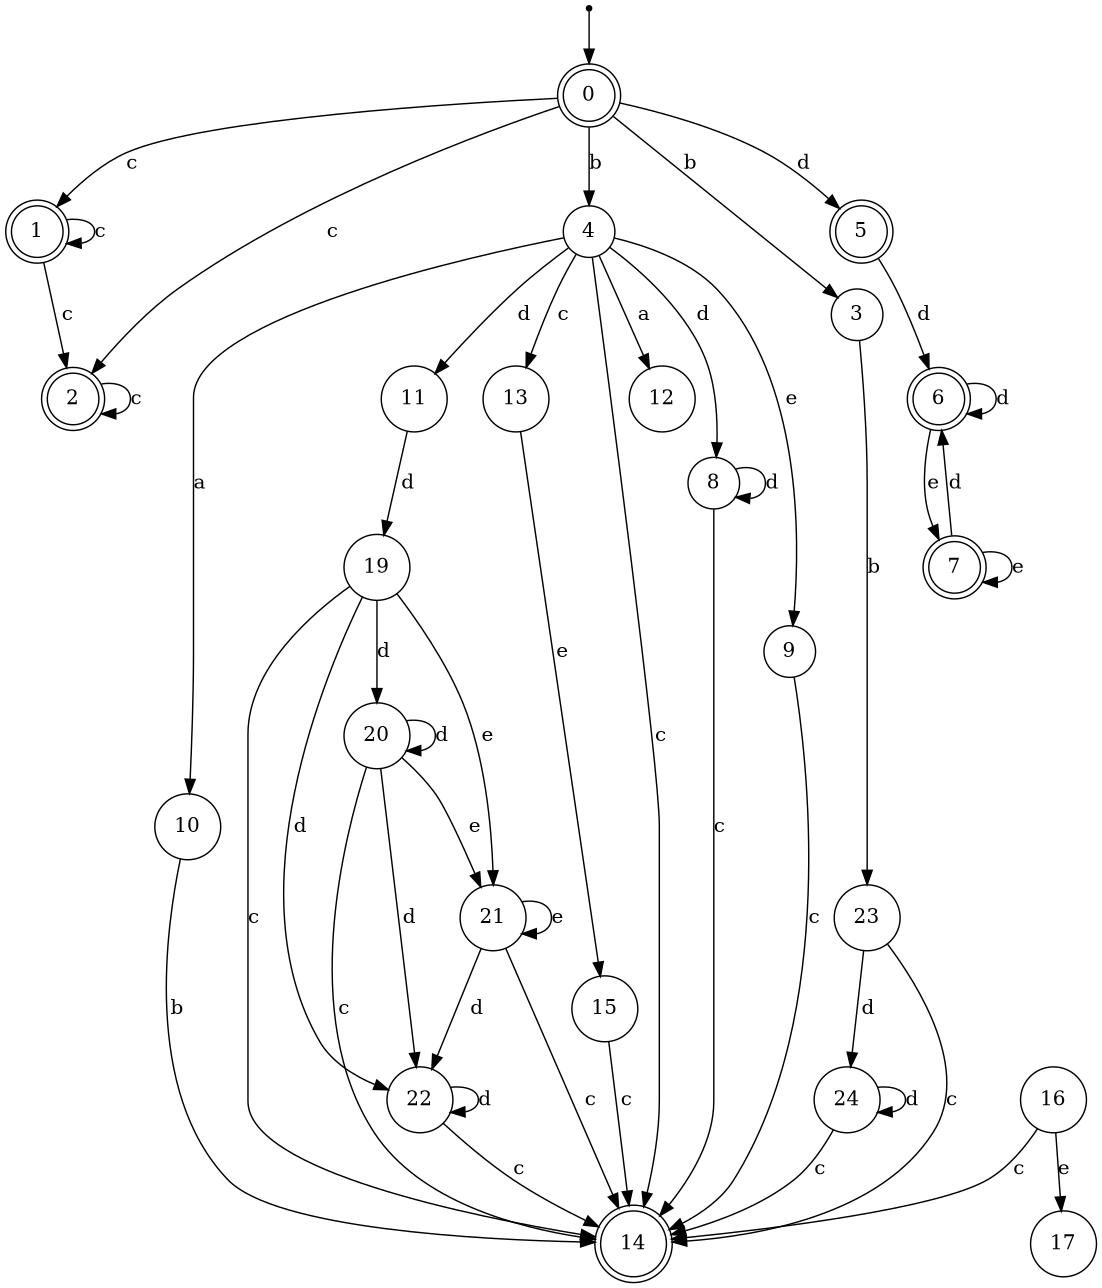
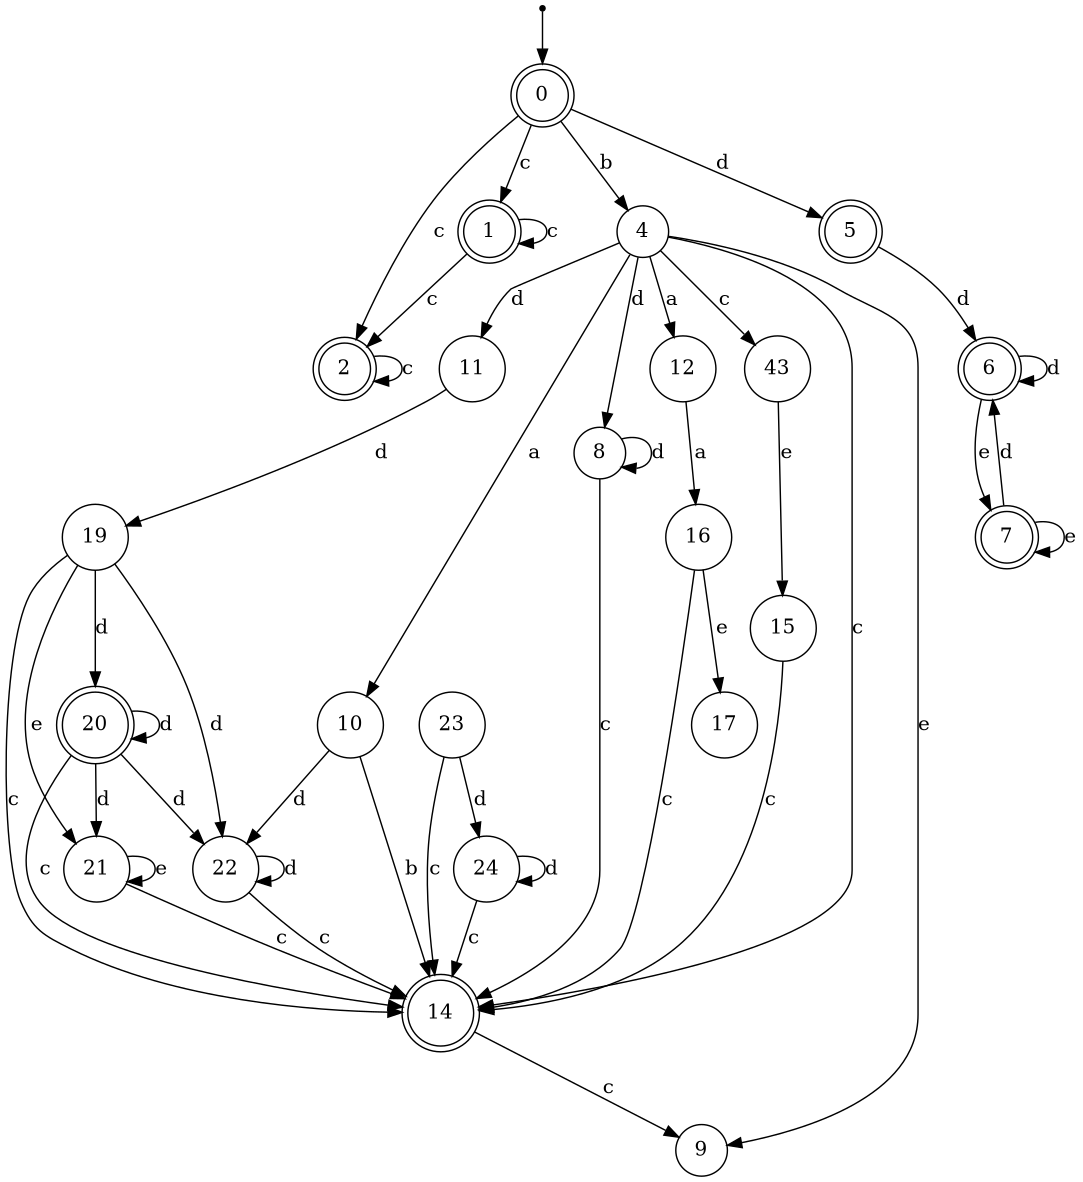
node "3": removed
node "13": label "13" -> "43"
edge "12" -> "16": added, label "a"
node "20": shape circle -> doublecircle
edge "20" -> "21": label "e" -> "d"
edge "9" -> "14": reversed
edge "21" -> "22": now "10" -> "22"
